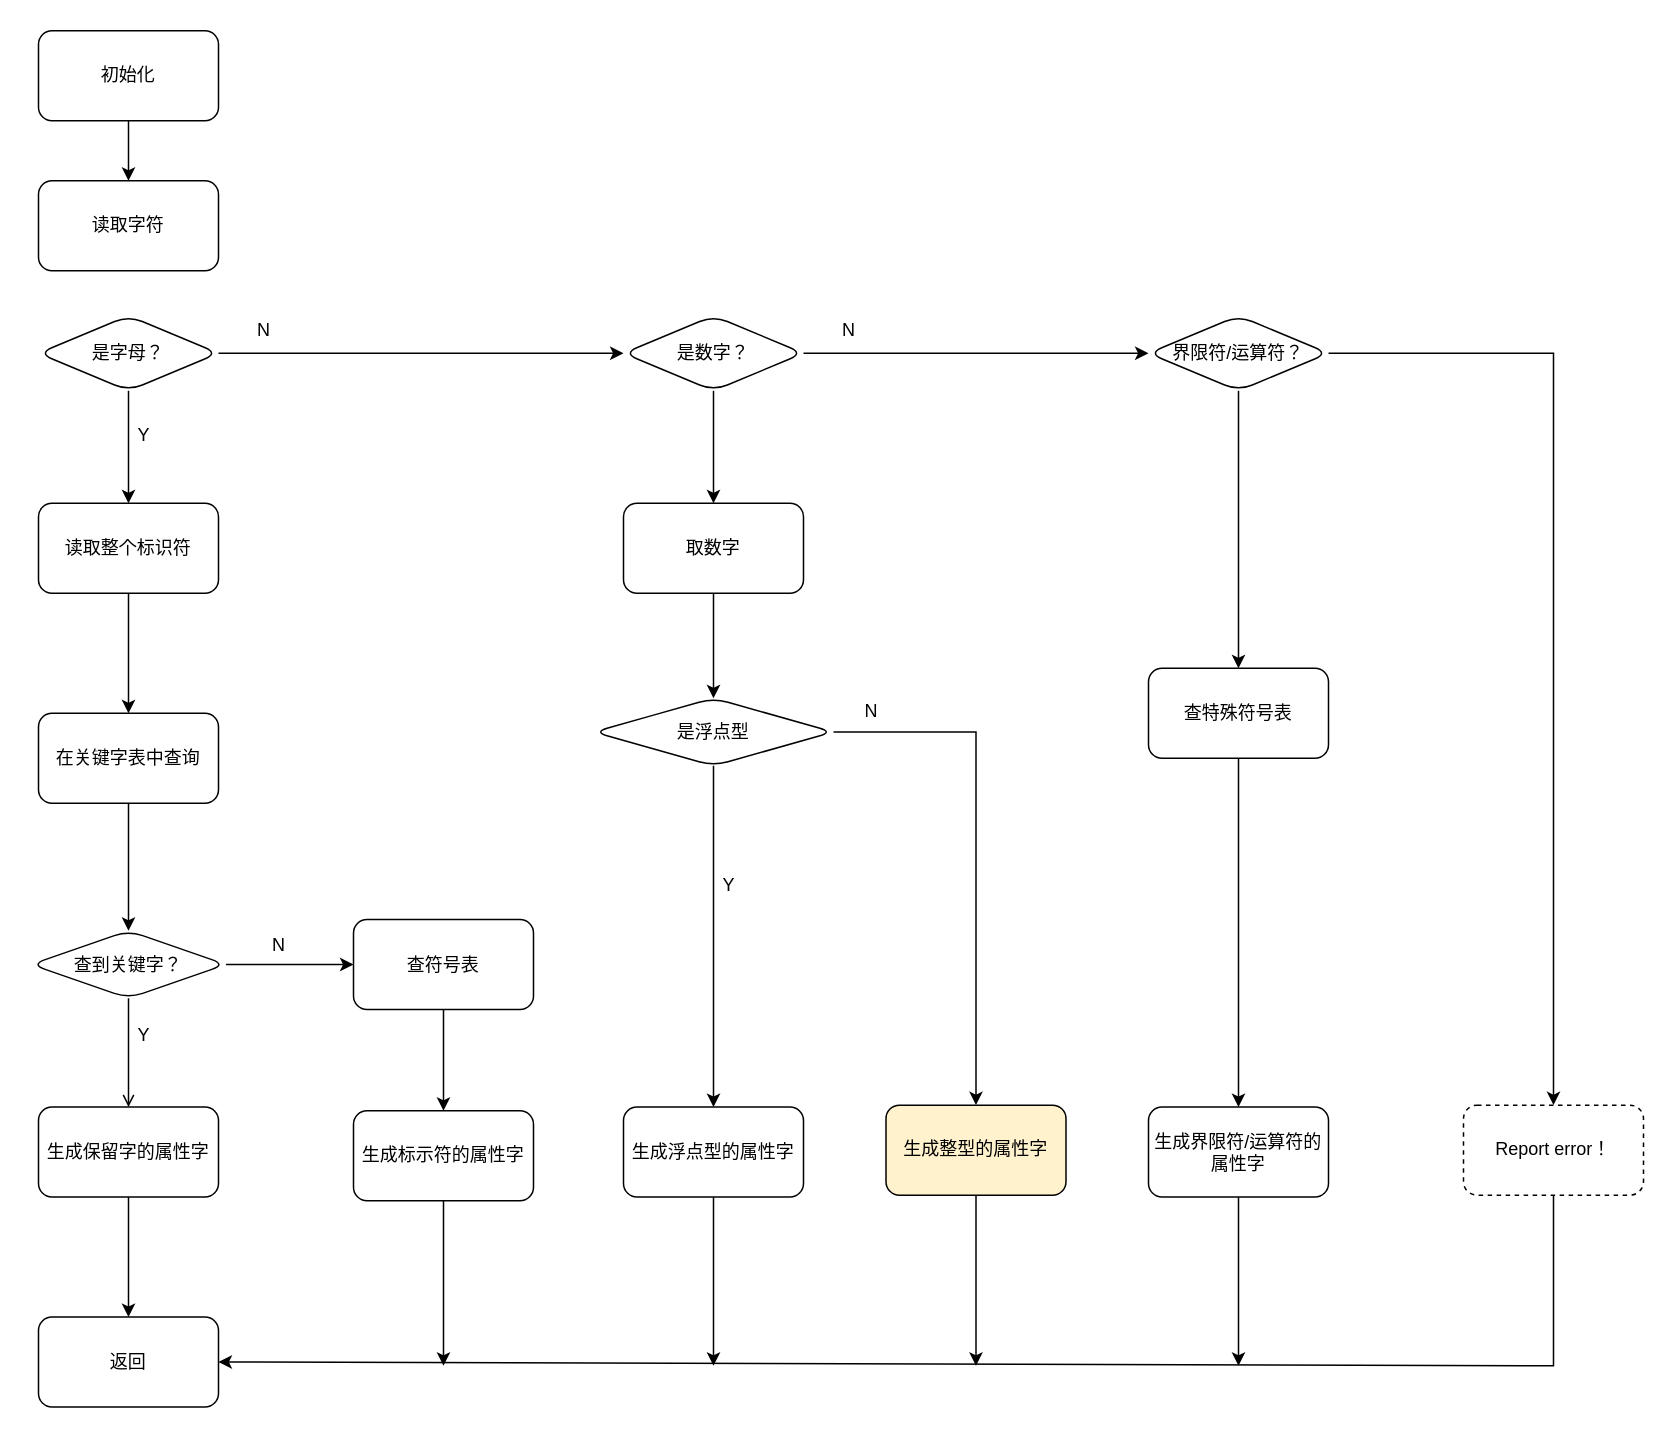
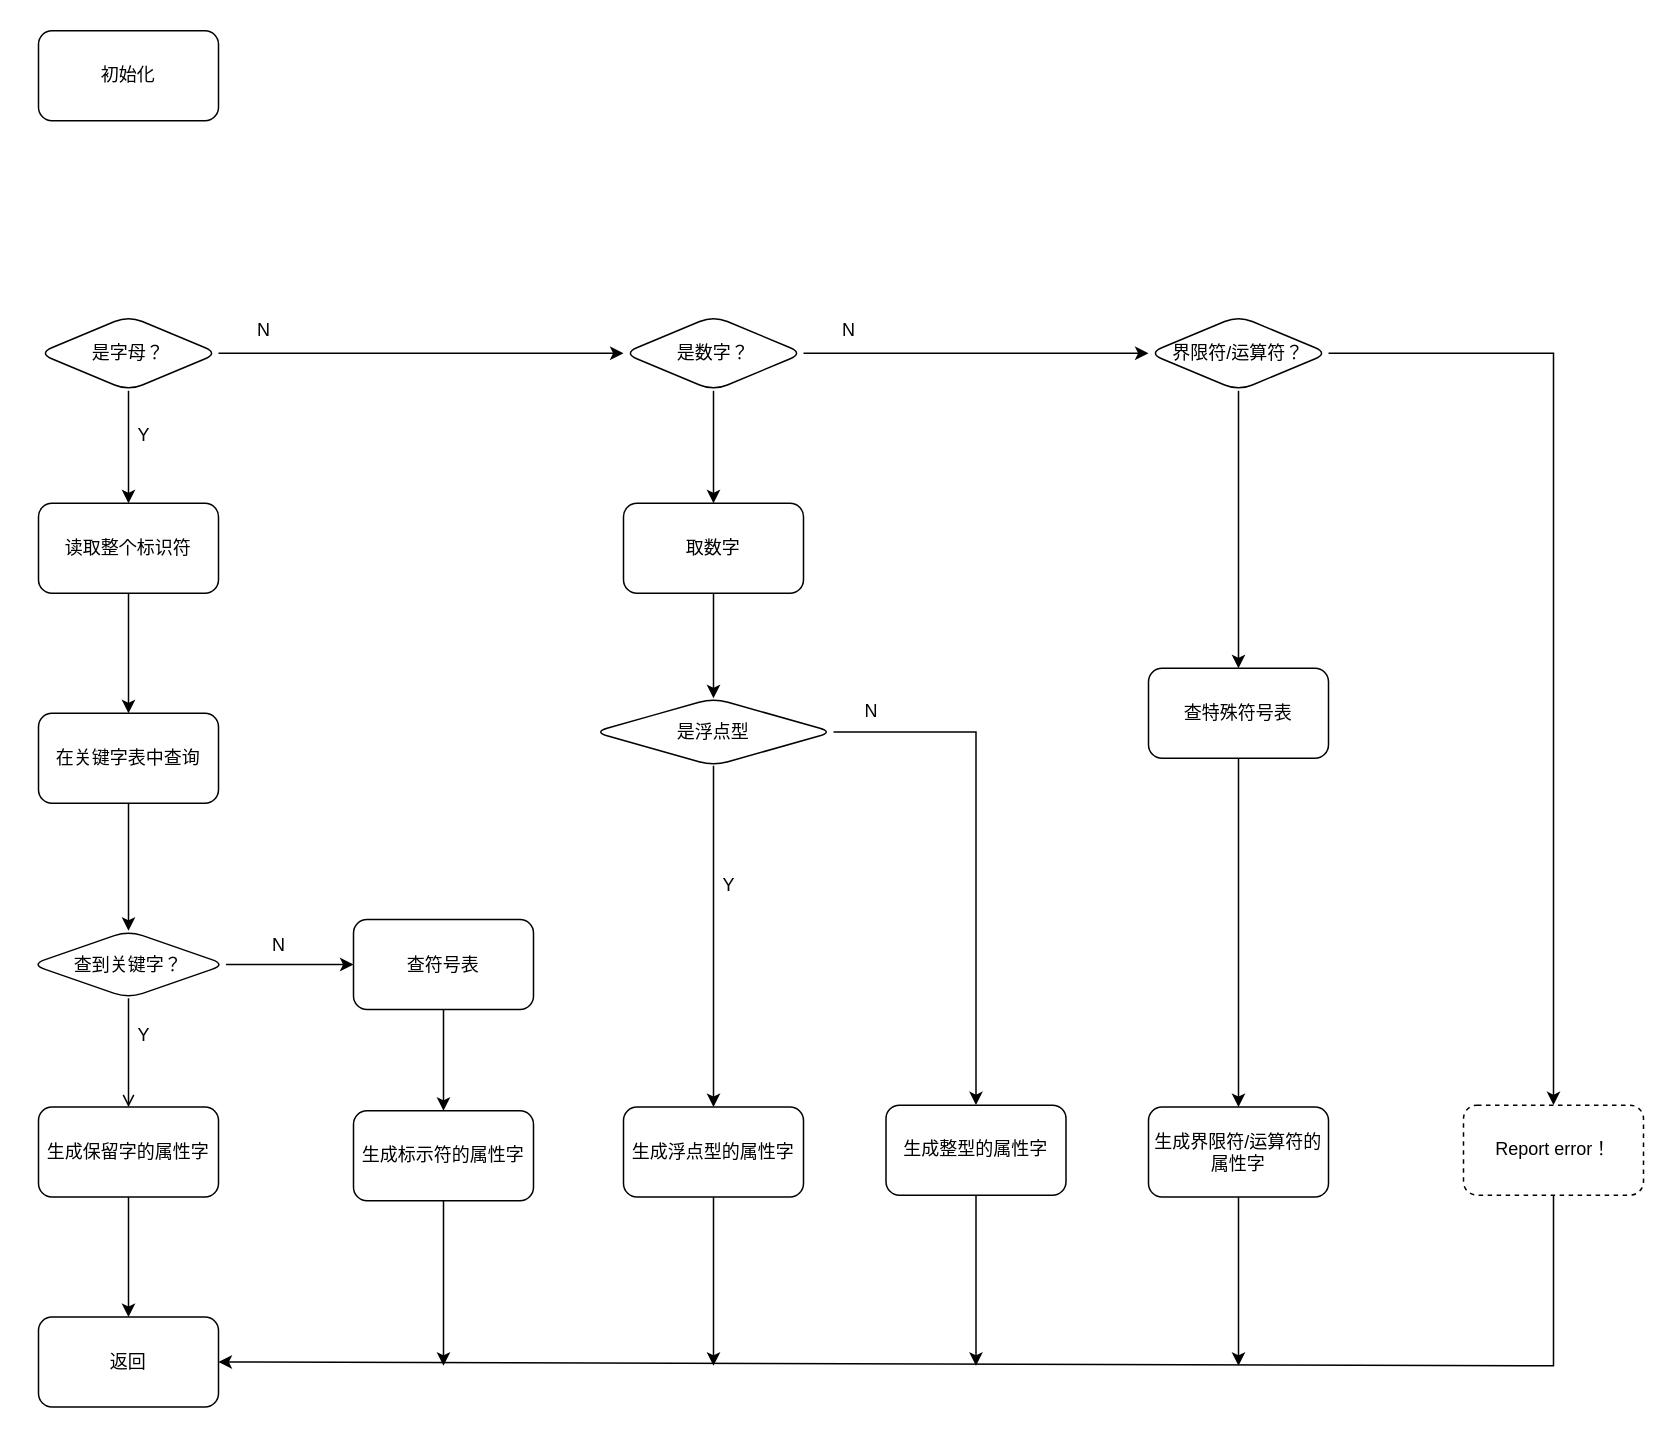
edge "初始化" -> "读取字符": removed
node "读取字符": removed
node "生成整型的属性字": fillcolor #fff2cc -> #ffffff
